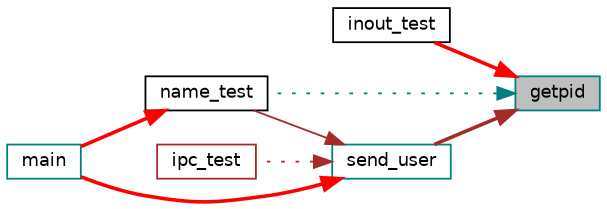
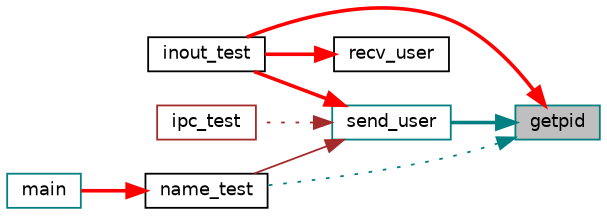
node "recv_user": added
edge "send_user" -> "getpid": color brown -> teal
edge "main" -> "send_user": now "inout_test" -> "send_user"
